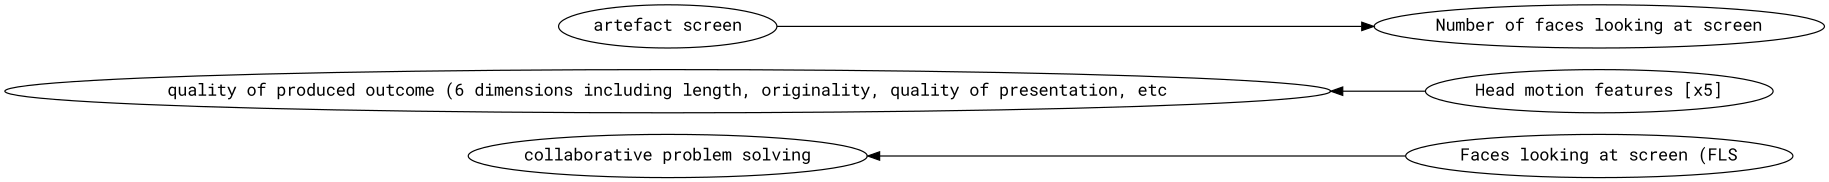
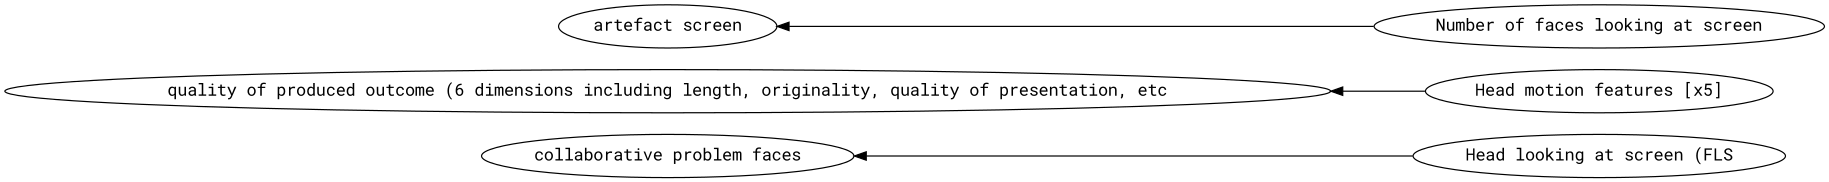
edge "artefact screen" -> "Number of faces looking at screen": reversed
node "collaborative problem solving": label "collaborative problem solving" -> "collaborative problem faces"
node "Faces looking at screen (FLS": label "Faces looking at screen (FLS" -> "Head looking at screen (FLS"
